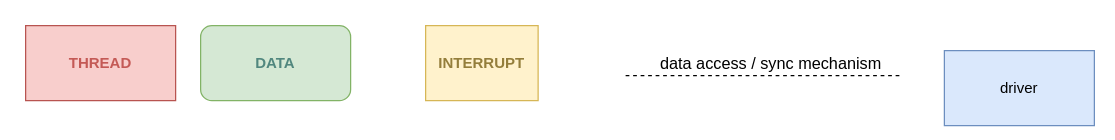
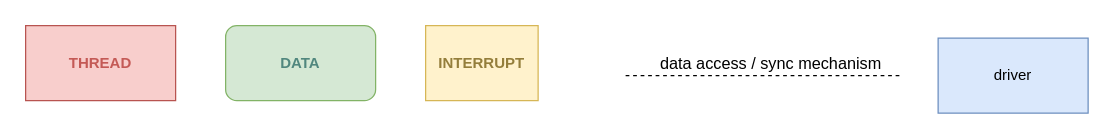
node "DATA": moved (276, 63) -> (301, 63)
node "driver": moved (1019, 88) -> (1013, 76)
